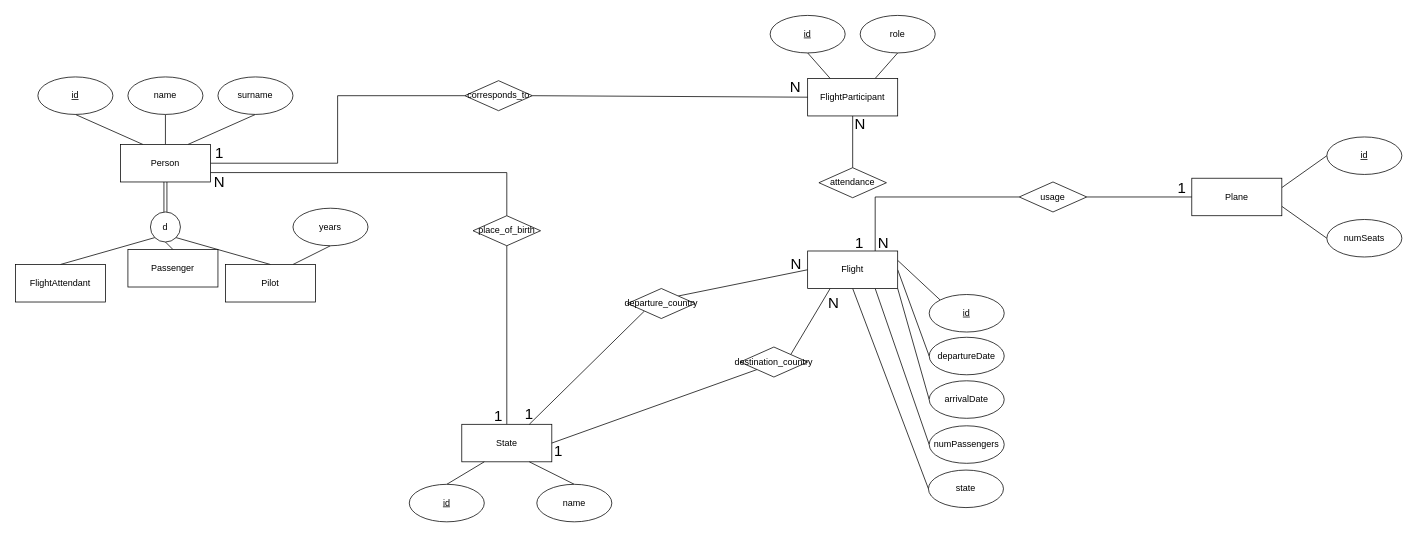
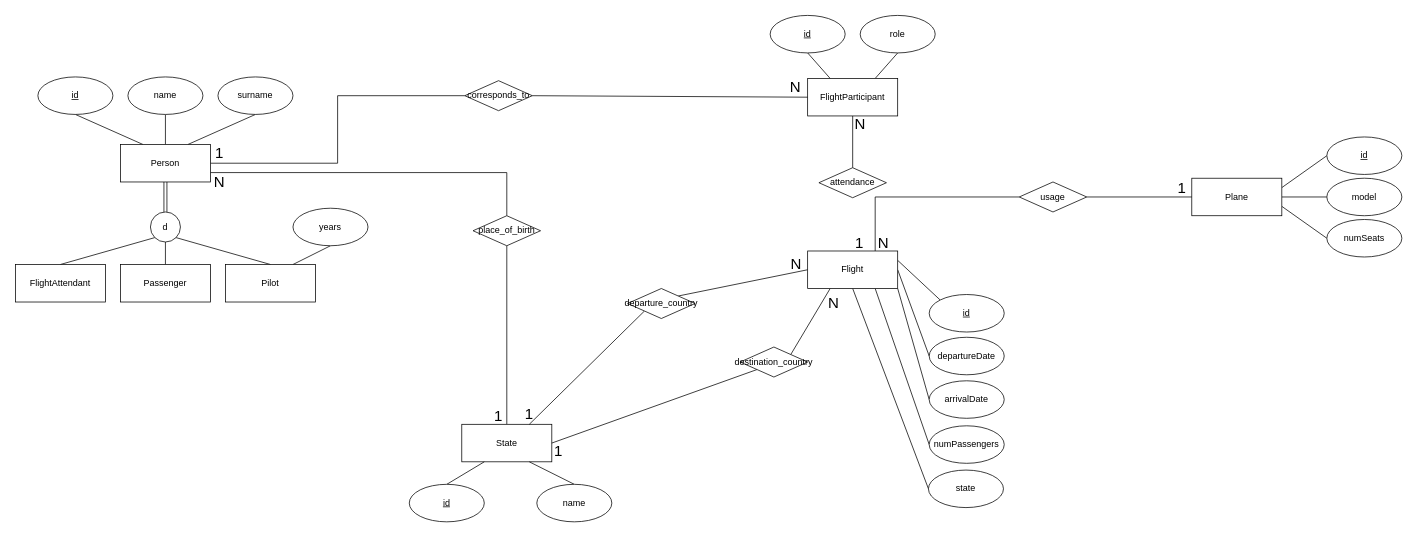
edge "Plane" -- "model": added
node "model": added
node "Passenger": moved (173, 268) -> (165, 283)
